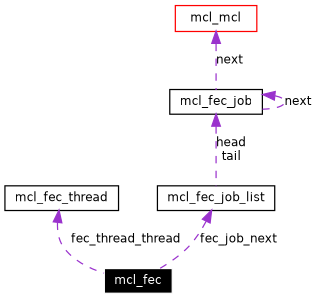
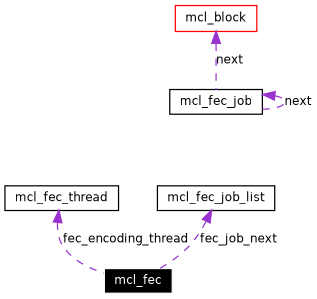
node "mcl_mcl": label "mcl_mcl" -> "mcl_block"
edge "mcl_fec_job_list" -> "mcl_fec_job": removed, label "head tail"
edge "mcl_fec" -> "mcl_fec_thread": label "fec_thread_thread" -> "fec_encoding_thread"
